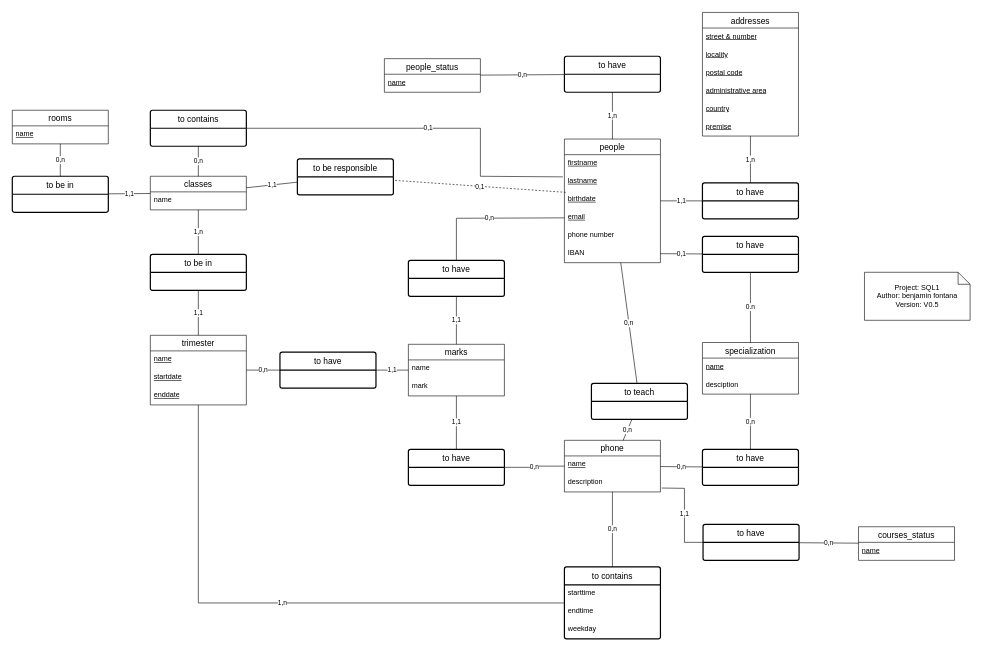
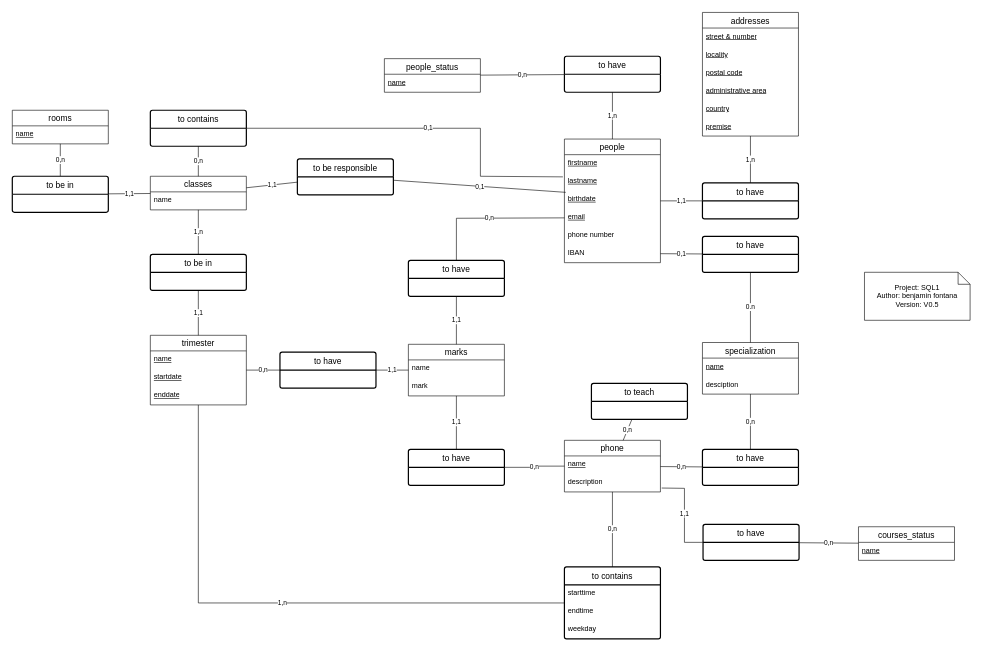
edge "to be responsible" -- "birthdate": style dashed -> solid
edge "people" -- "to teach": removed, label "0,n"
